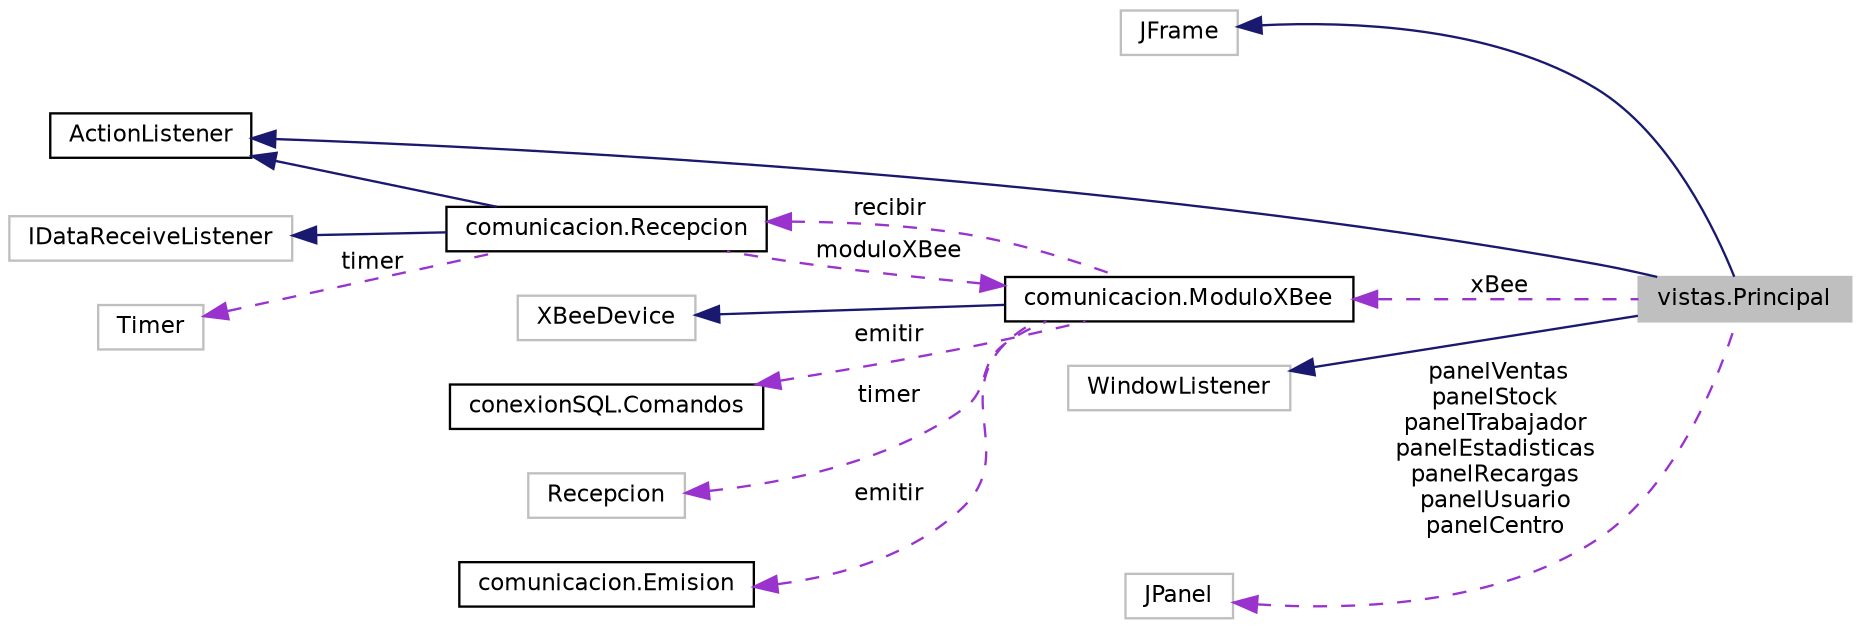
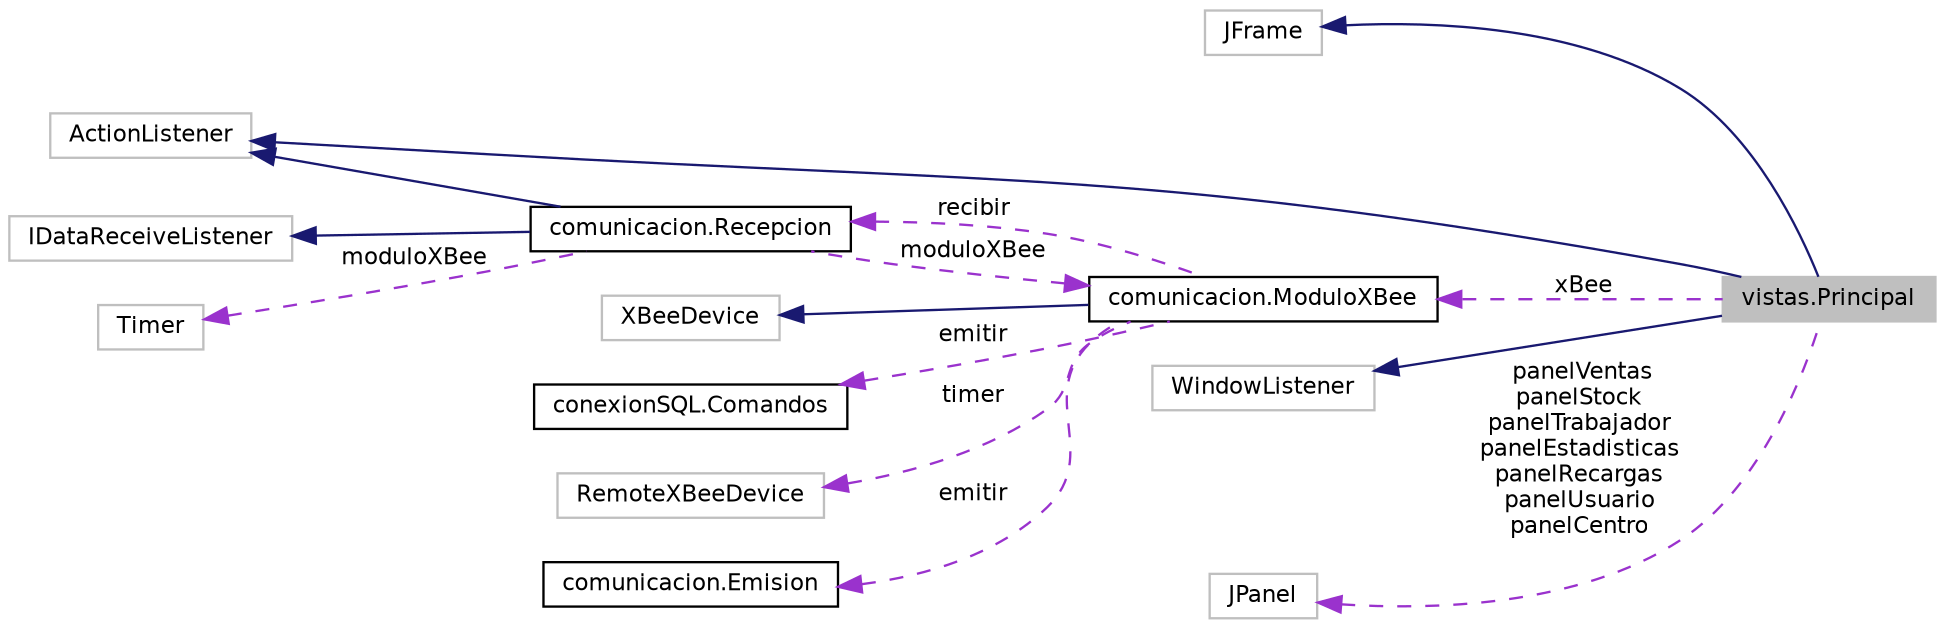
node "ActionListener": color black -> grey75
edge "comunicacion.Recepcion" -> "Timer": label " timer" -> " moduloXBee"
node "Recepcion": label "Recepcion" -> "RemoteXBeeDevice"
